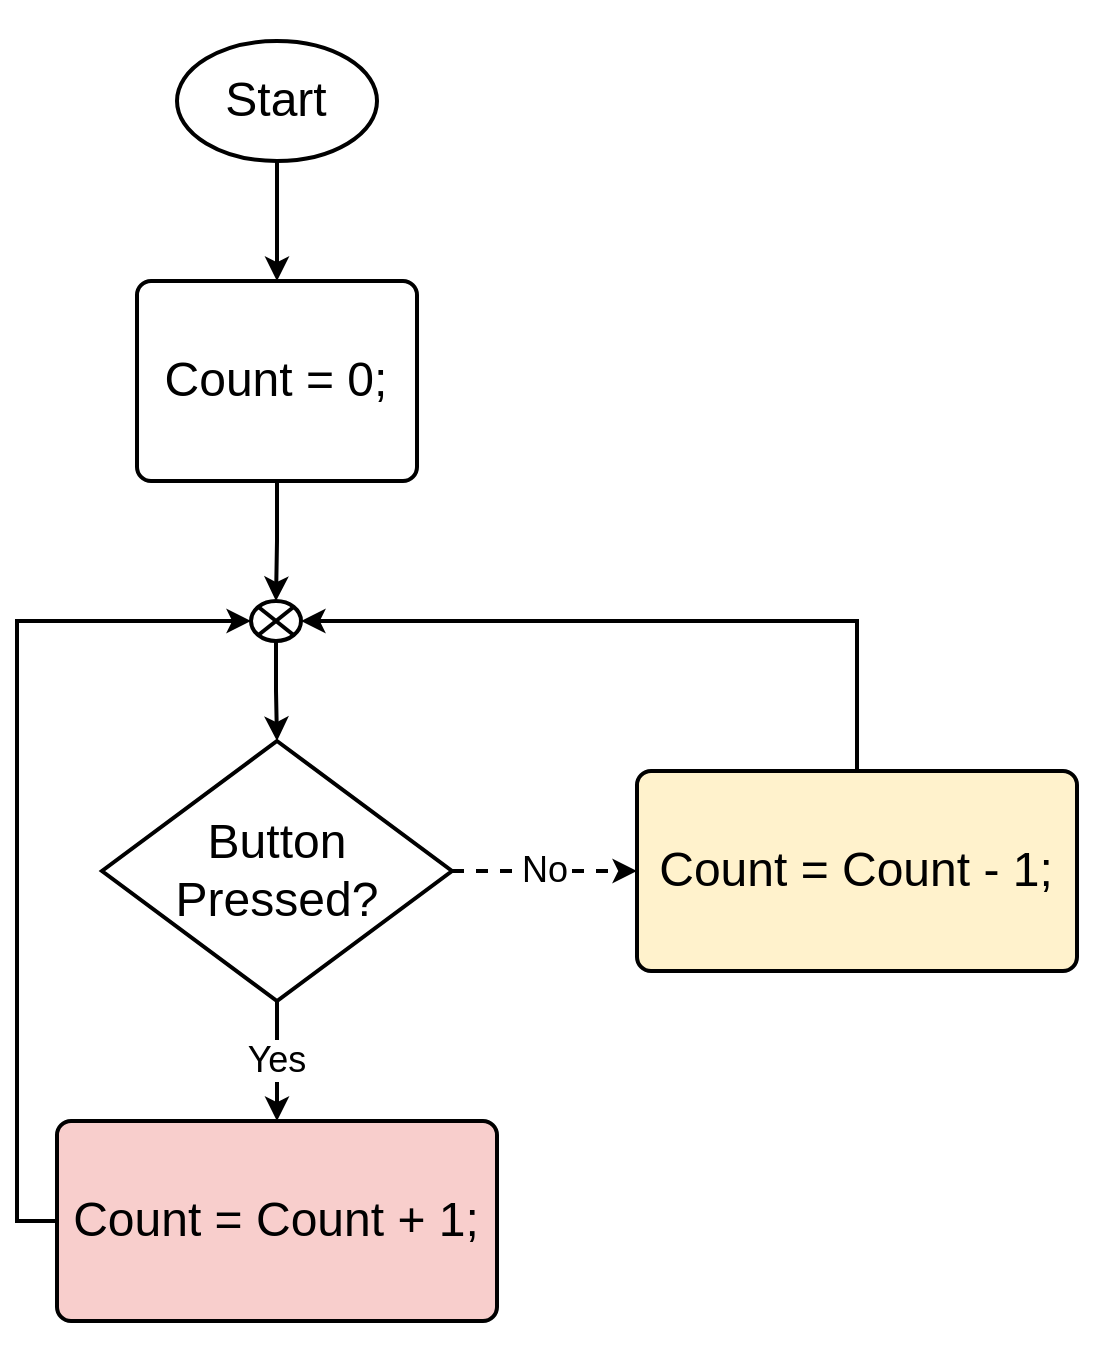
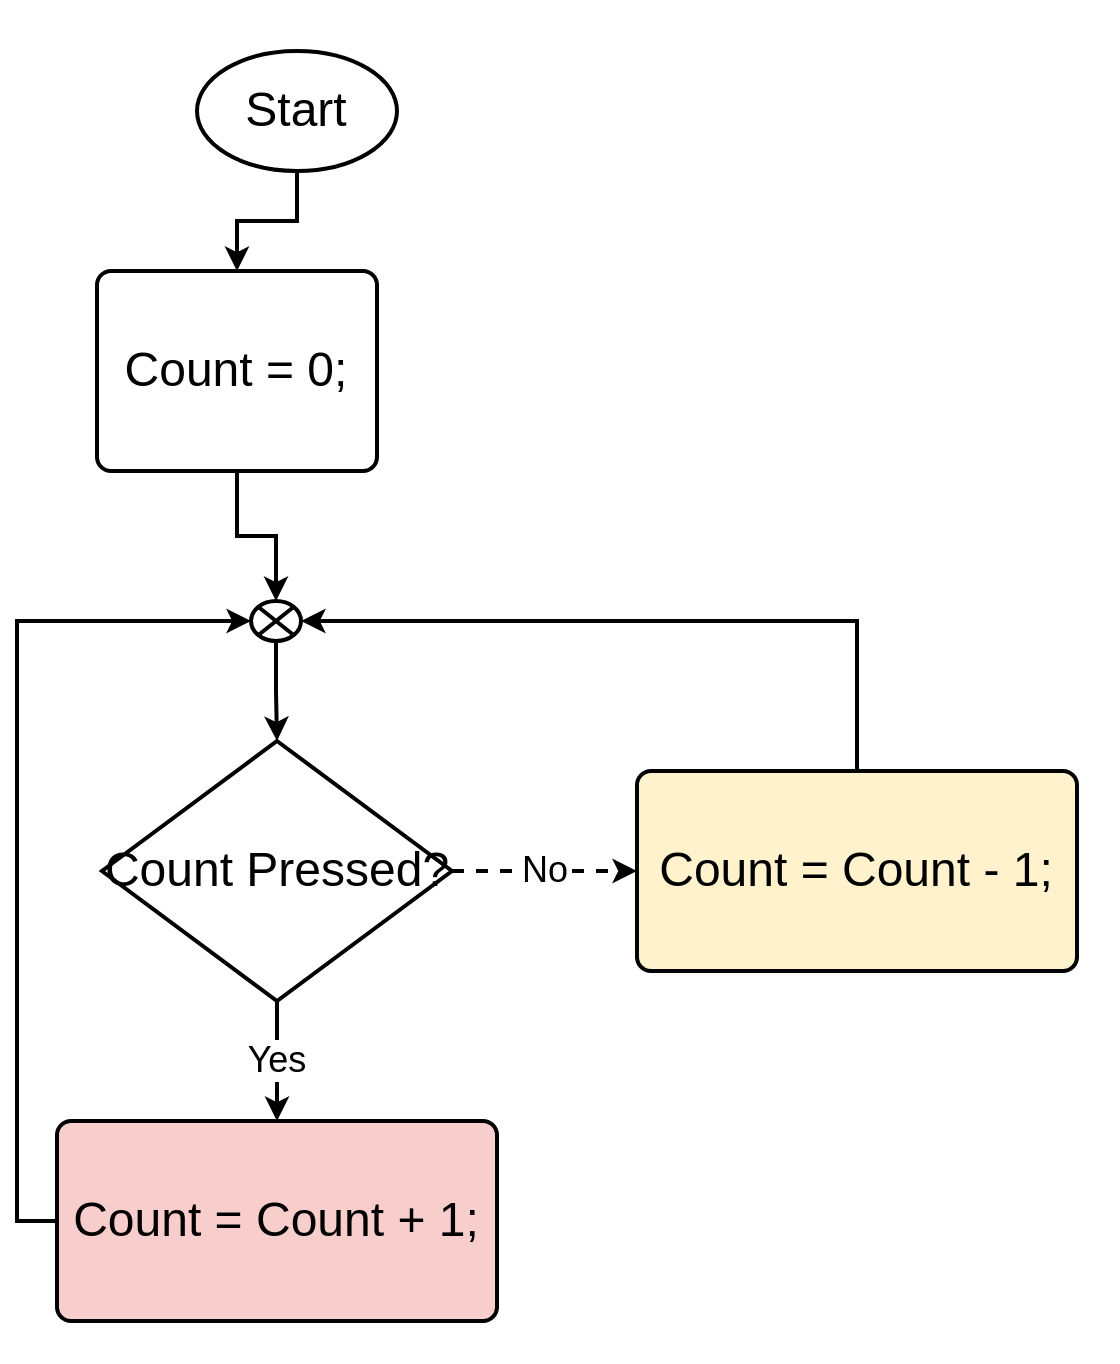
node "Start": moved (277, 101) -> (297, 111)
node "Count = 0;": moved (277, 381) -> (237, 371)
node "Button Pressed?": label "Button Pressed?" -> "Count Pressed?"
